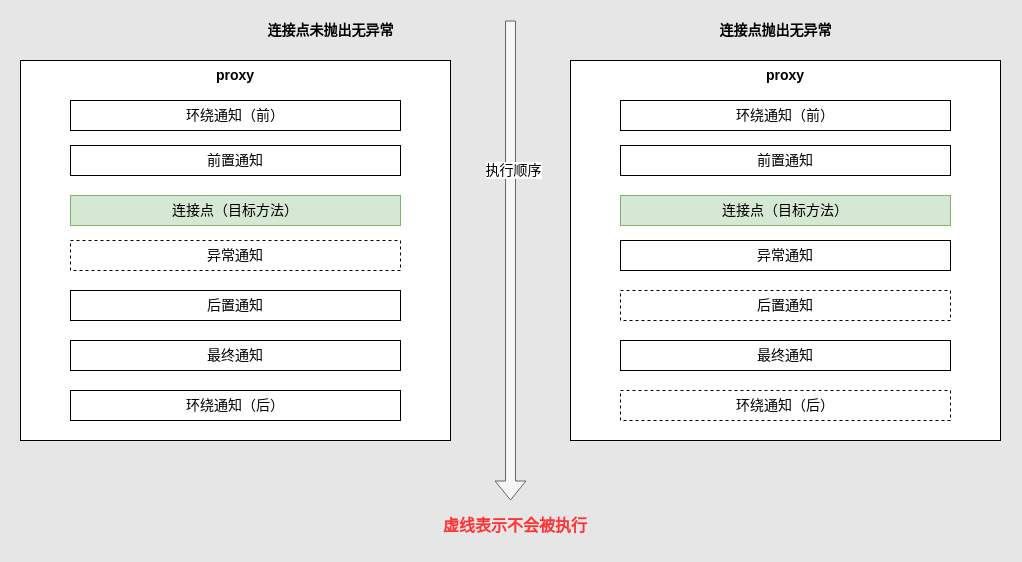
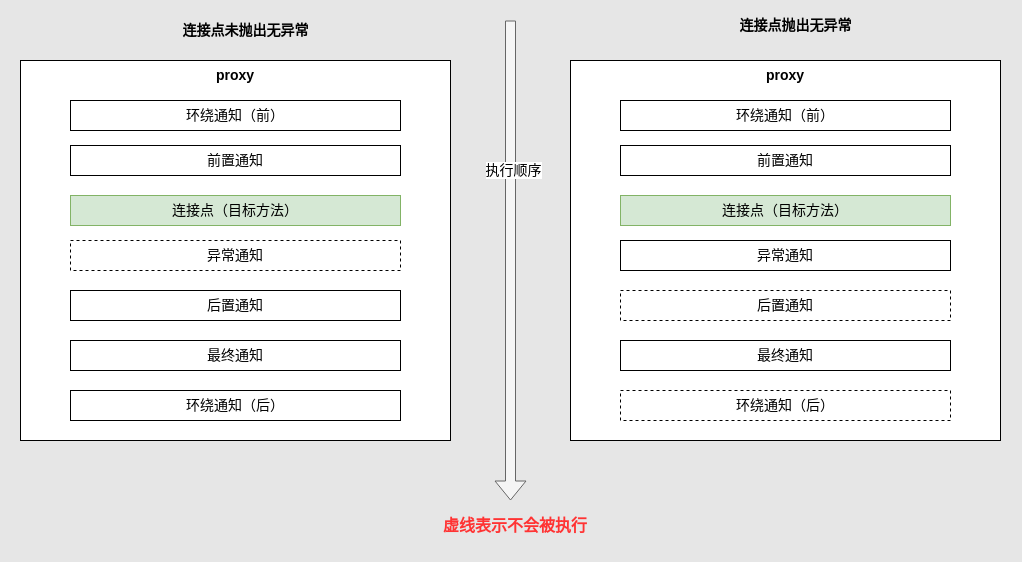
node "连接点未抛出无异常": moved (331, 31) -> (246, 31)
node "连接点抛出无异常": moved (776, 31) -> (796, 26)
